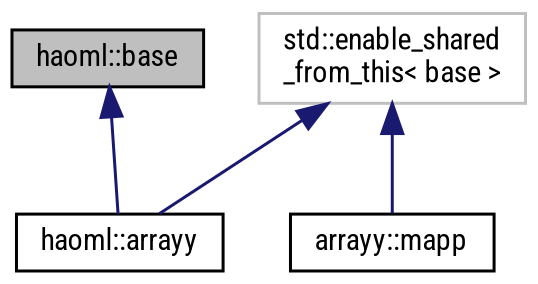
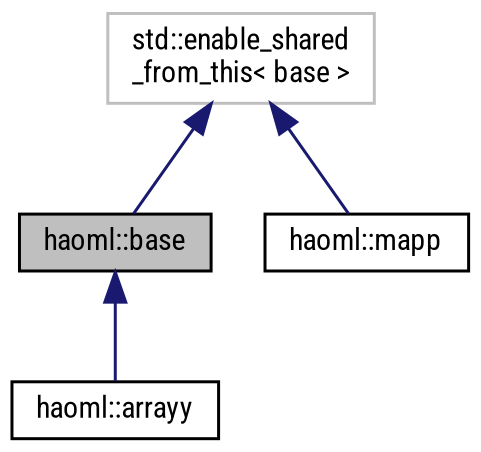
edge "haoml::arrayy" -> "std::enable_shared _from_this< base >": now "haoml::base" -> "std::enable_shared _from_this< base >"
node "arrayy::mapp": label "arrayy::mapp" -> "haoml::mapp"
